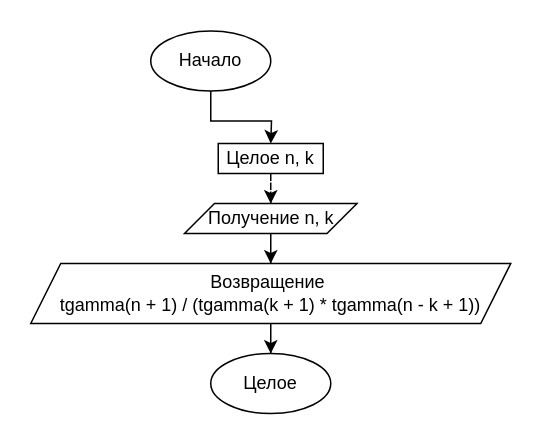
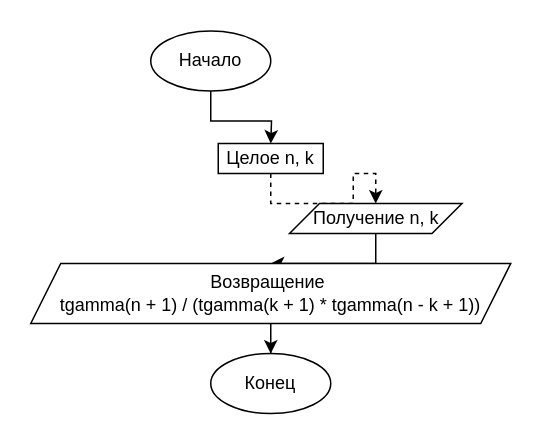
node "Получение n, k": moved (271, 218) -> (376, 218)
node "Целое": label "Целое" -> "Конец"
